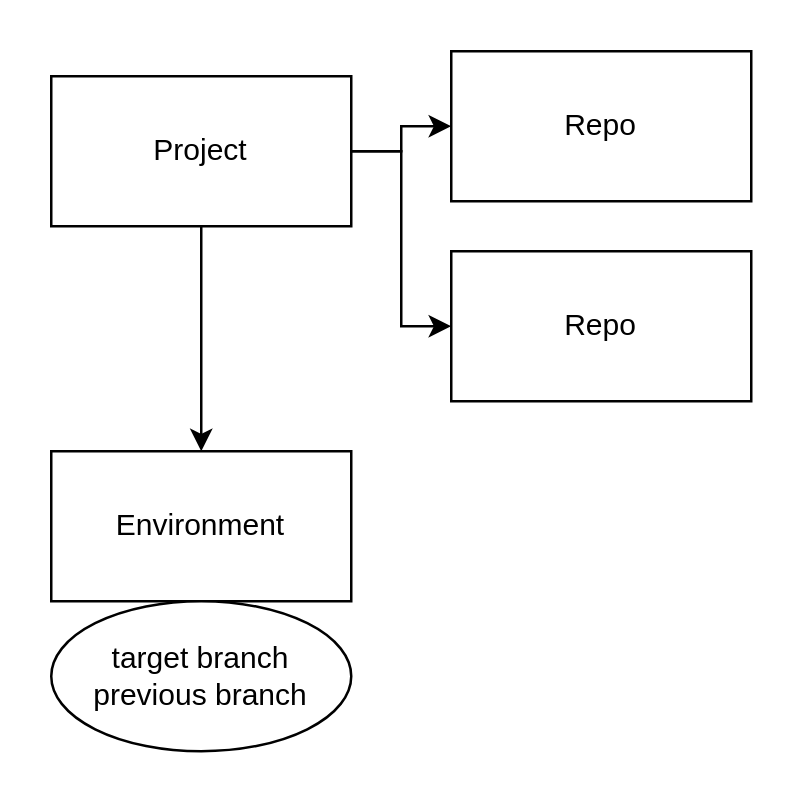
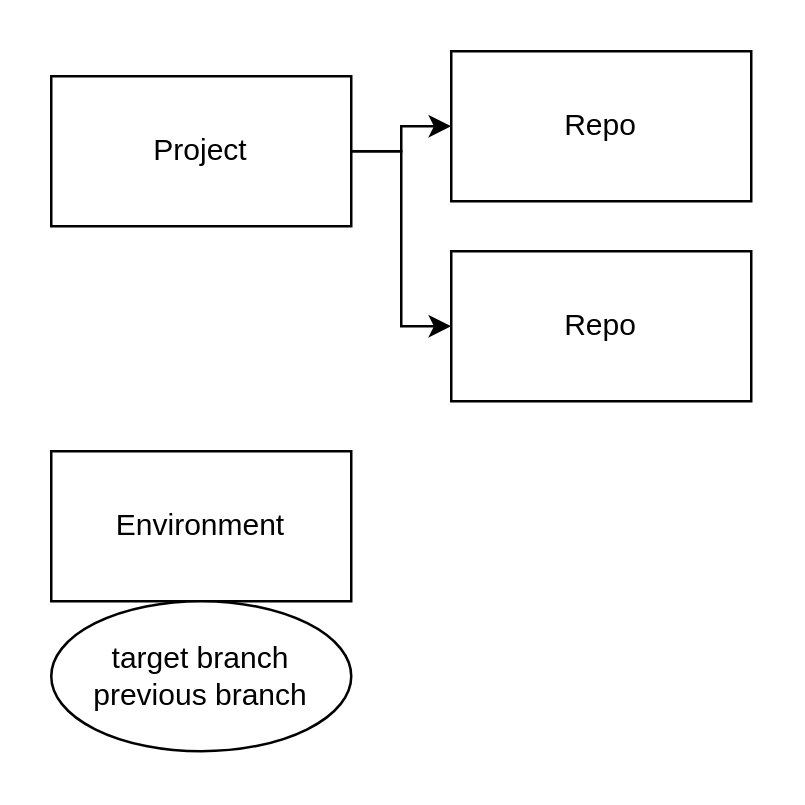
edge "Project" -> "Environment": removed
